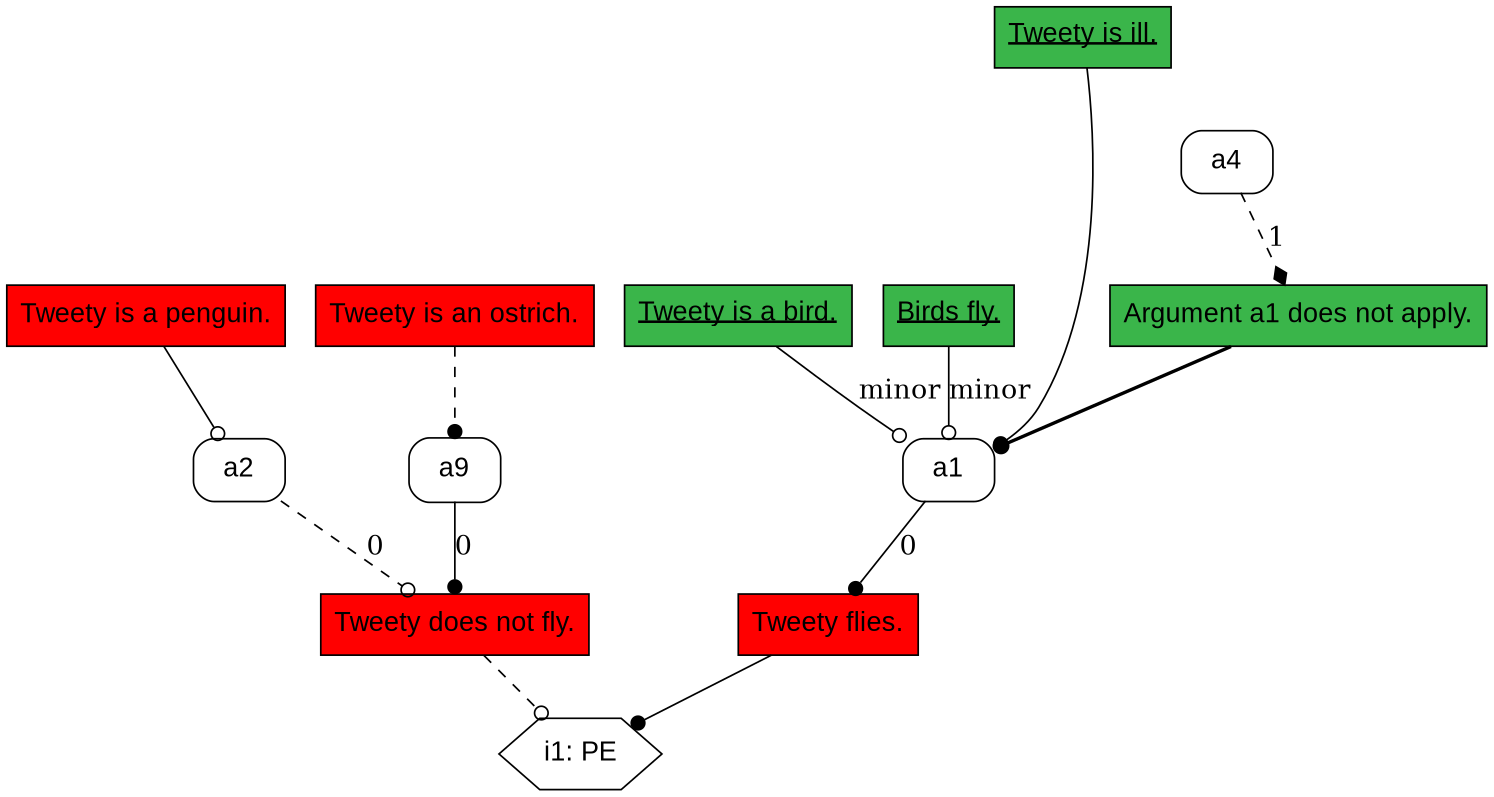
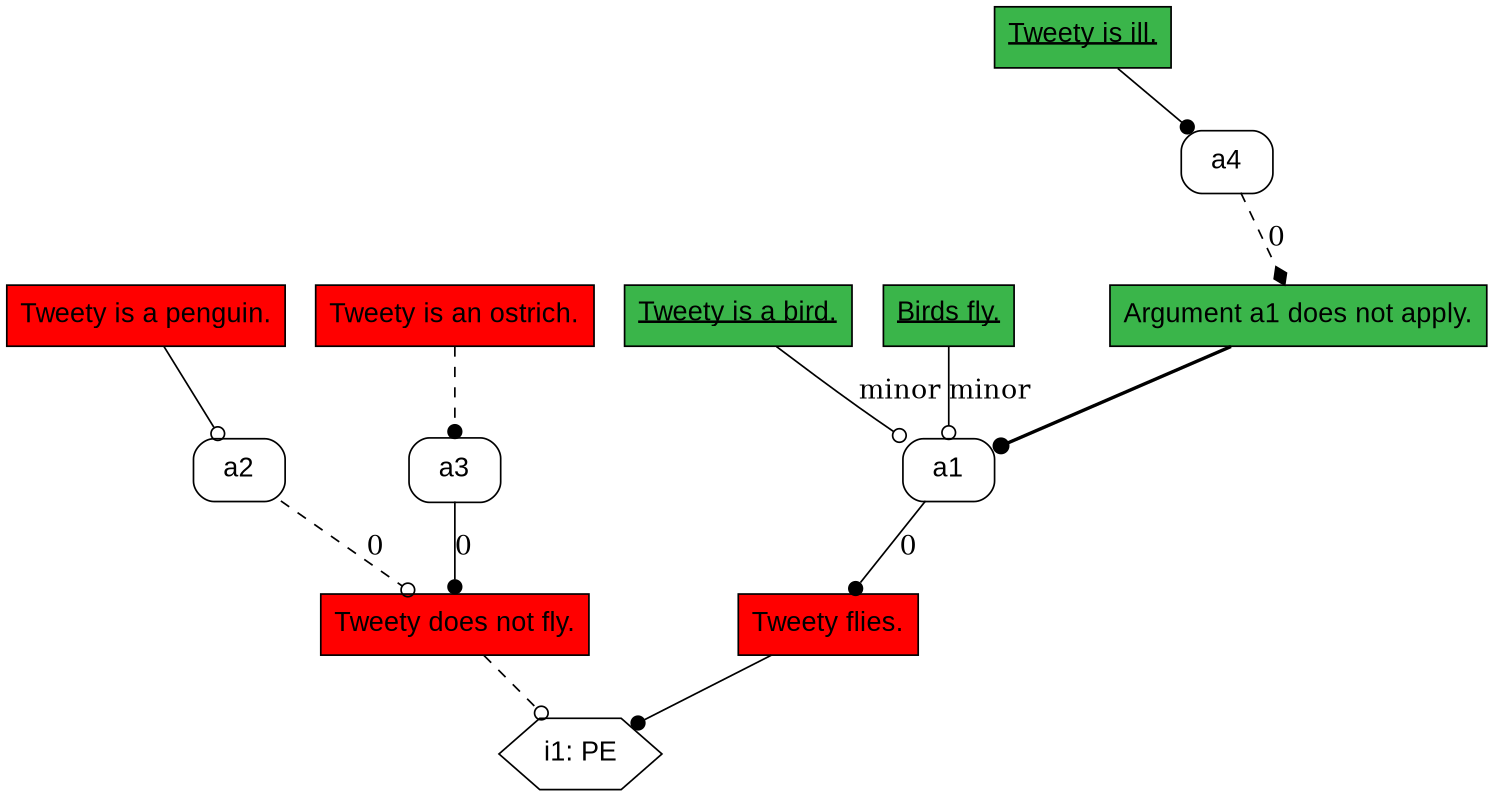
edge "a4" -> "Argument a1 does not apply.": label "1" -> "0"
edge "Tweety is ill." -> "a1": now "Tweety is ill." -> "a4"
node "a9": label "a9" -> "a3"
